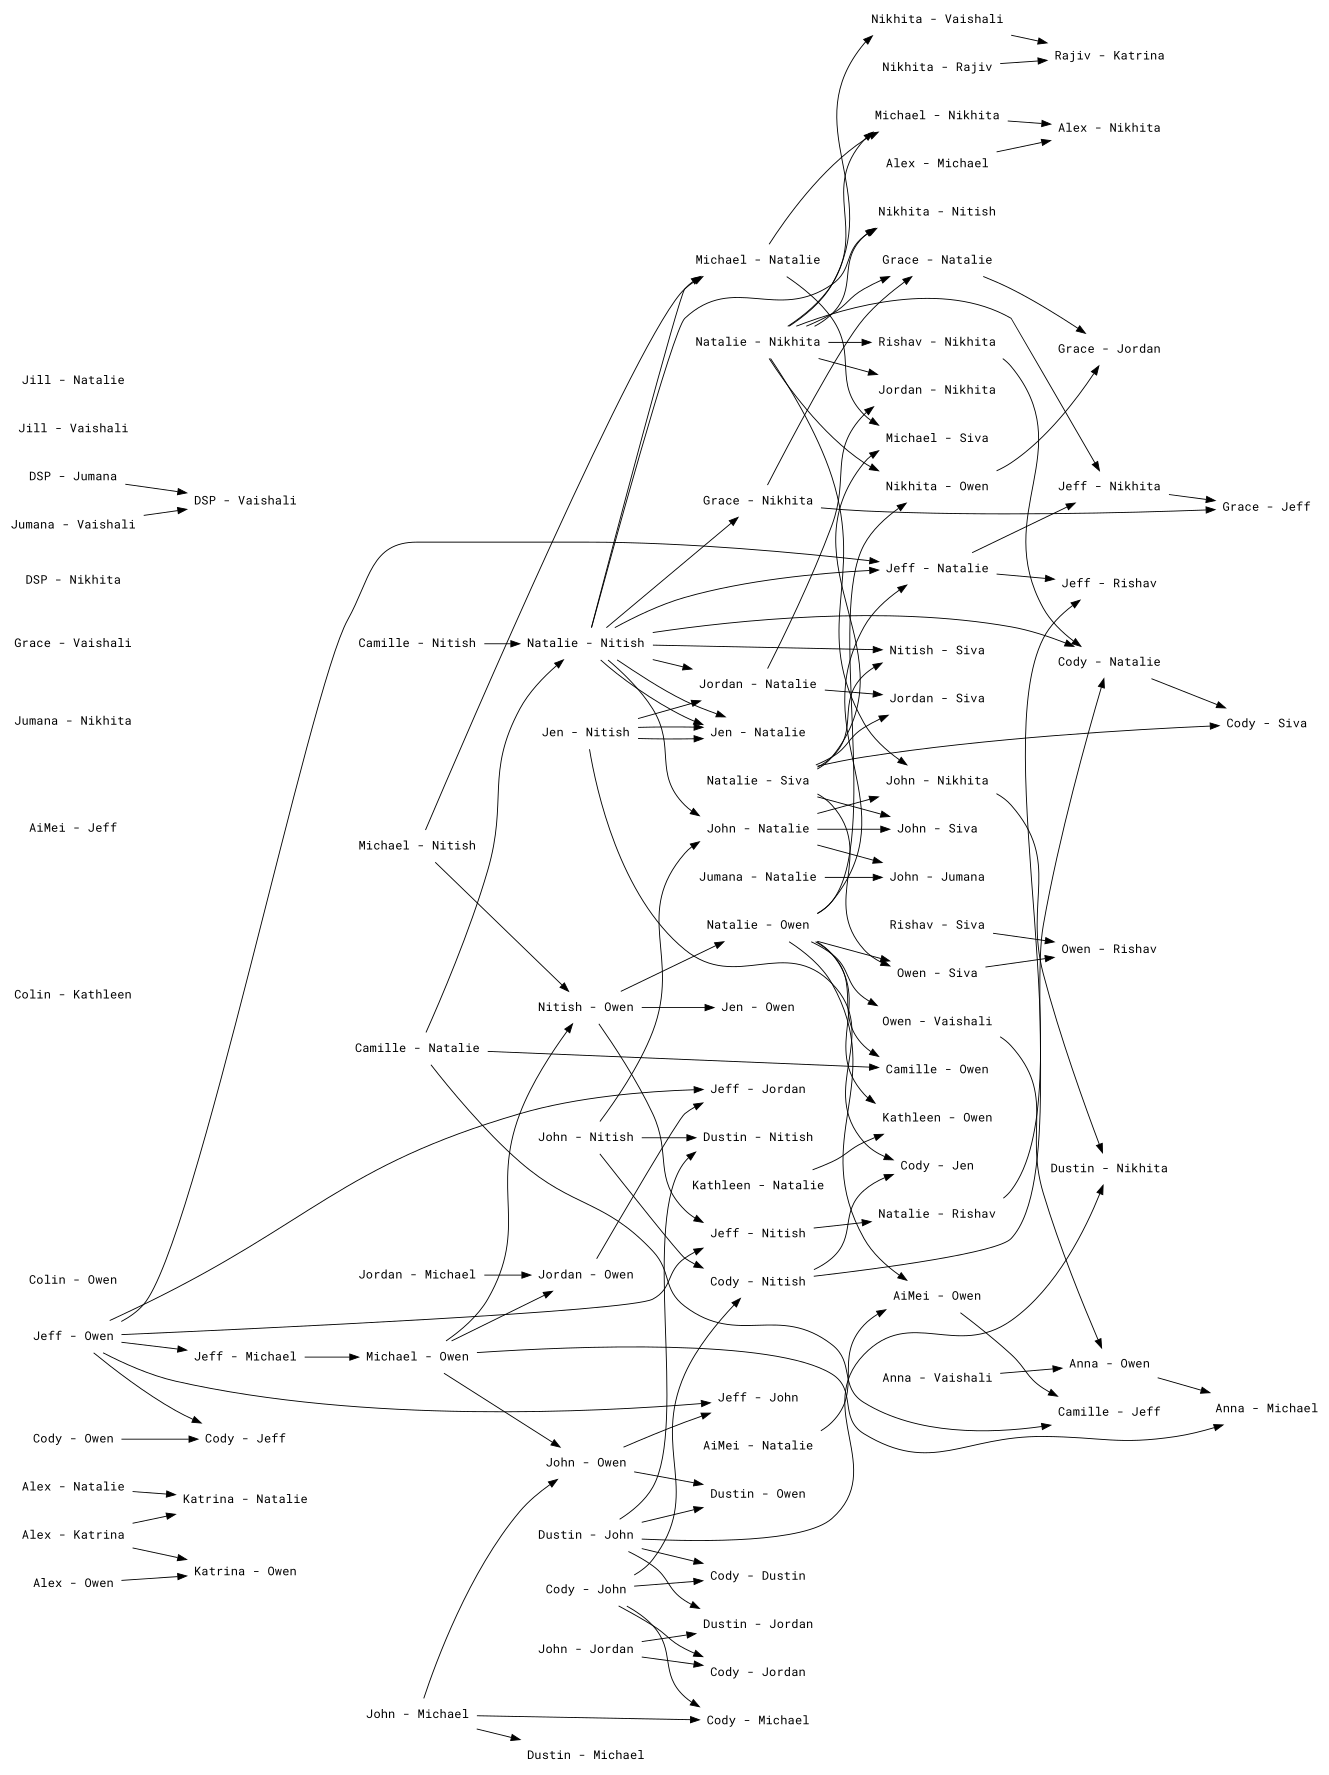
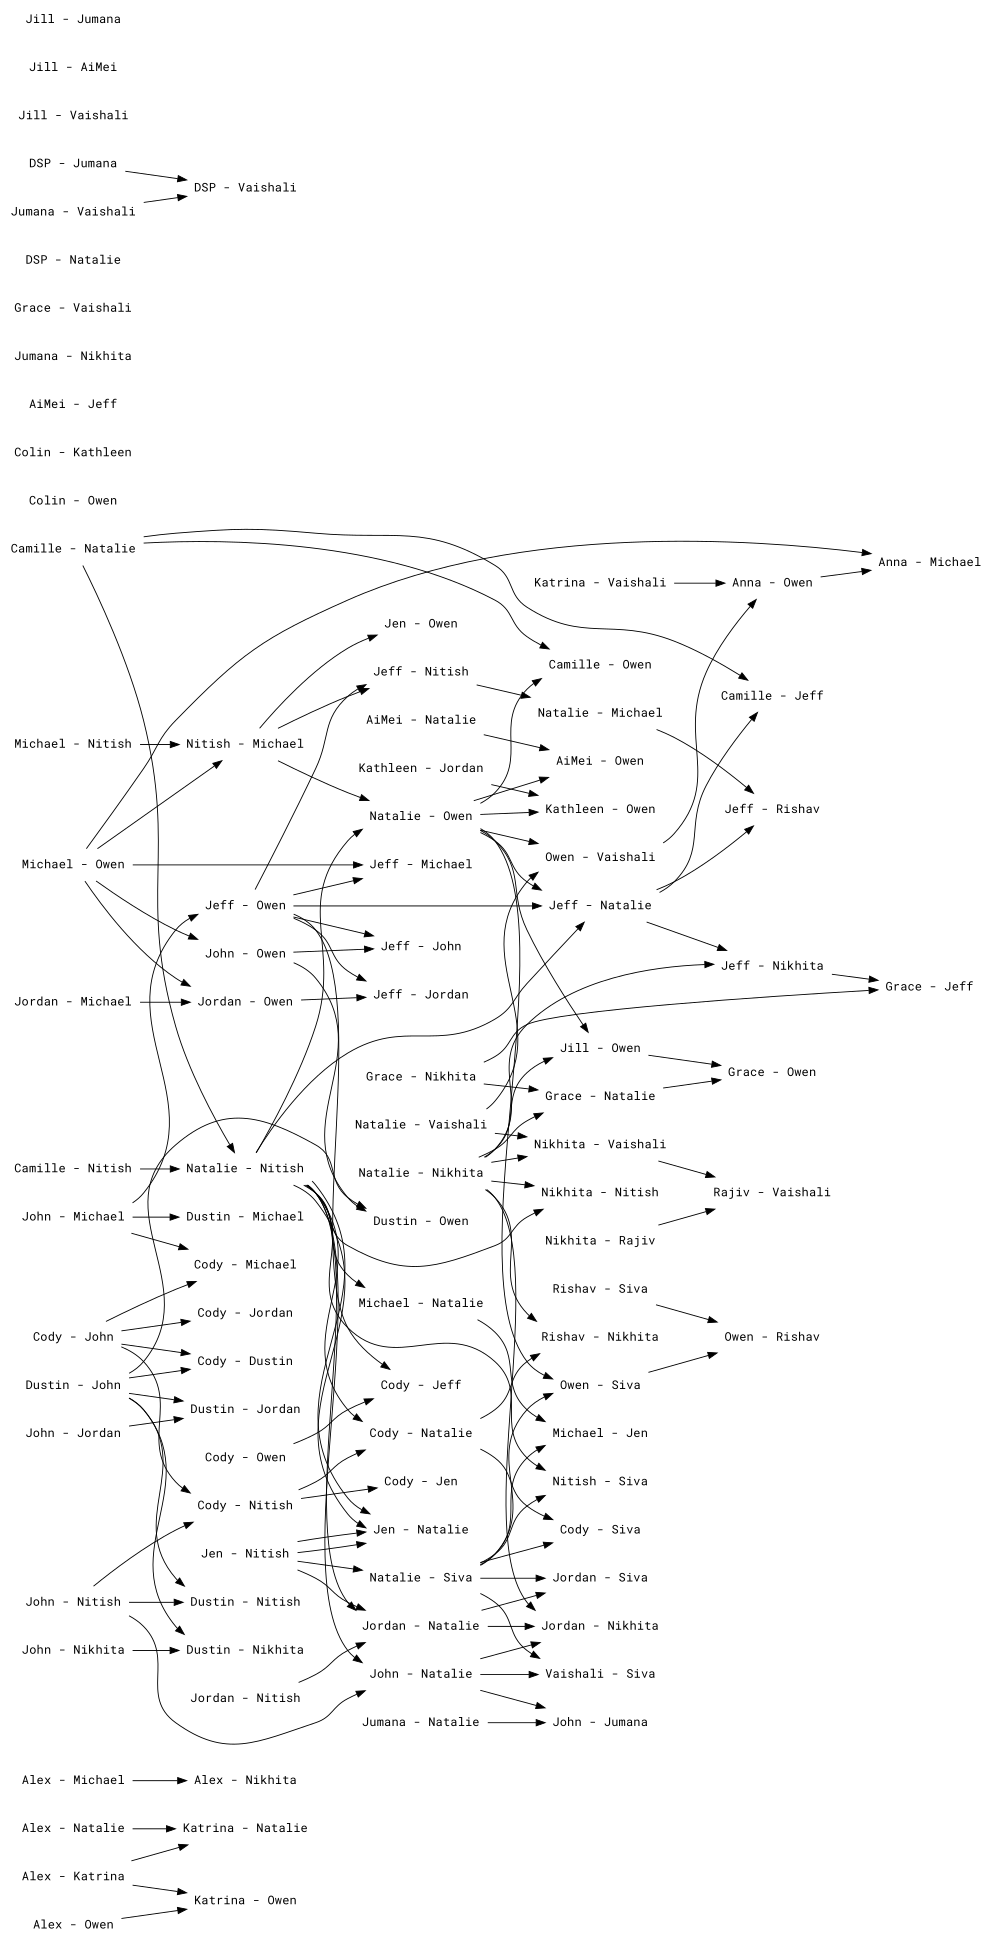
node "Jill - Jumana": added
node "Rajiv - Katrina": label "Rajiv - Katrina" -> "Rajiv - Vaishali"
node "Michael - Nikhita": removed
node "Grace - Jordan": label "Grace - Jordan" -> "Grace - Owen"
node "Jill - Natalie": label "Jill - Natalie" -> "Jill - AiMei"
node "Michael - Siva": label "Michael - Siva" -> "Michael - Jen"
node "Nikhita - Owen": label "Nikhita - Owen" -> "Jill - Owen"
edge "Rishav - Nikhita" -> "Cody - Natalie": reversed
edge "Michael - Nitish" -> "Michael - Natalie": removed
edge "Natalie - Nikhita" -> "John - Nikhita": removed
edge "Natalie - Nitish" -> "Grace - Nikhita": now "Natalie - Nitish" -> "Natalie - Owen"
node "DSP - Nikhita": label "DSP - Nikhita" -> "DSP - Natalie"
edge "John - Natalie" -> "John - Nikhita": now "John - Natalie" -> "Jordan - Nikhita"
node "John - Siva": label "John - Siva" -> "Vaishali - Siva"
edge "Jen - Nitish" -> "Cody - Jen": now "Jen - Nitish" -> "Natalie - Siva"
node "Nitish - Owen": label "Nitish - Owen" -> "Nitish - Michael"
node "Natalie - Vaishali": added
node "Kathleen - Natalie": label "Kathleen - Natalie" -> "Kathleen - Jordan"
node "Natalie - Rishav": label "Natalie - Rishav" -> "Natalie - Michael"
edge "AiMei - Owen" -> "Camille - Jeff": now "Jeff - Natalie" -> "Camille - Jeff"
edge "Jeff - Michael" -> "Michael - Owen": reversed
node "Anna - Vaishali": label "Anna - Vaishali" -> "Katrina - Vaishali"
edge "John - Michael" -> "John - Owen": now "John - Michael" -> "Jeff - Owen"
edge "John - Jordan" -> "Cody - Jordan": removed
node "Jordan - Nitish": added
